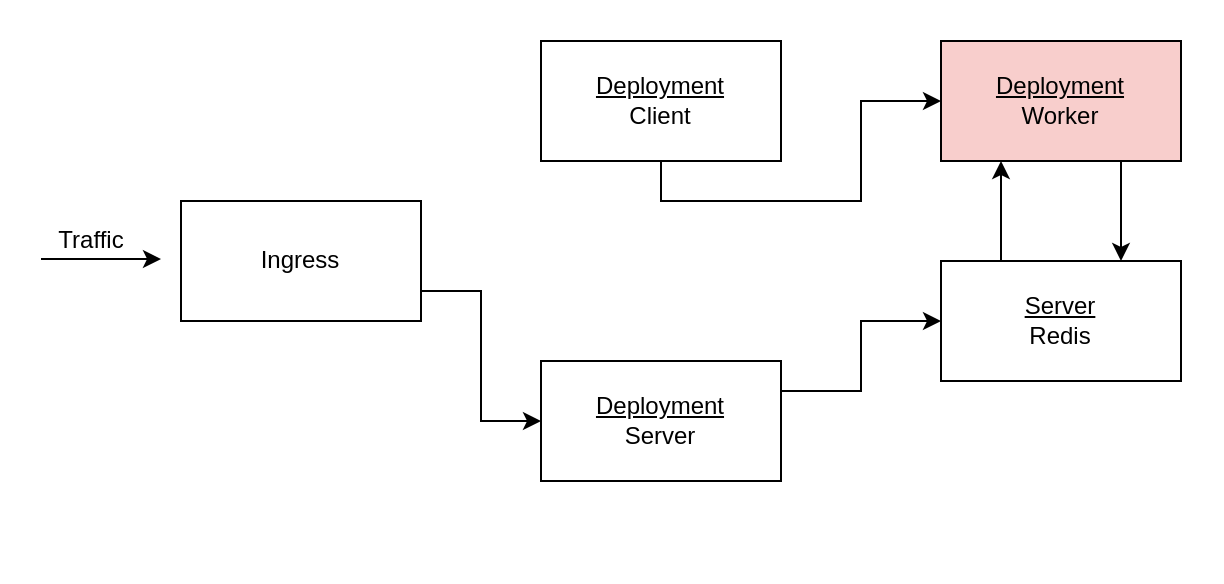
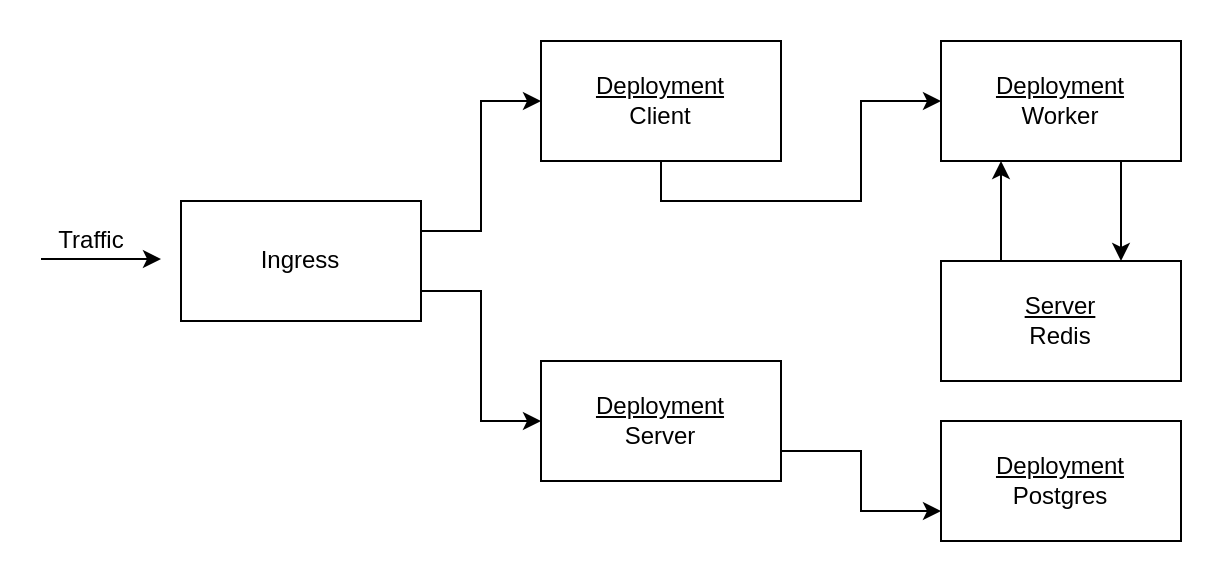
node "Deployment Worker": fillcolor #f8cecc -> #ffffff
edge "Ingress" -> "Deployment Client": added
edge "Deployment Server" -> "Server Redis": removed
edge "Deployment Server" -> "Deployment Postgres": added
node "Deployment Postgres": added
